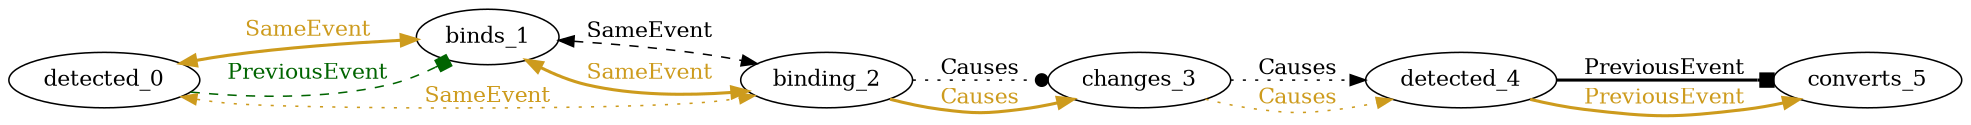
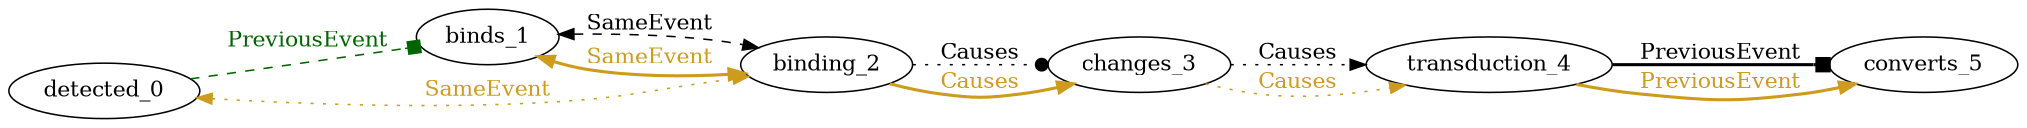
edge "binds_1" -- "detected_0": removed, label "SameEvent"
node "detected_4": label "detected_4" -> "transduction_4"
